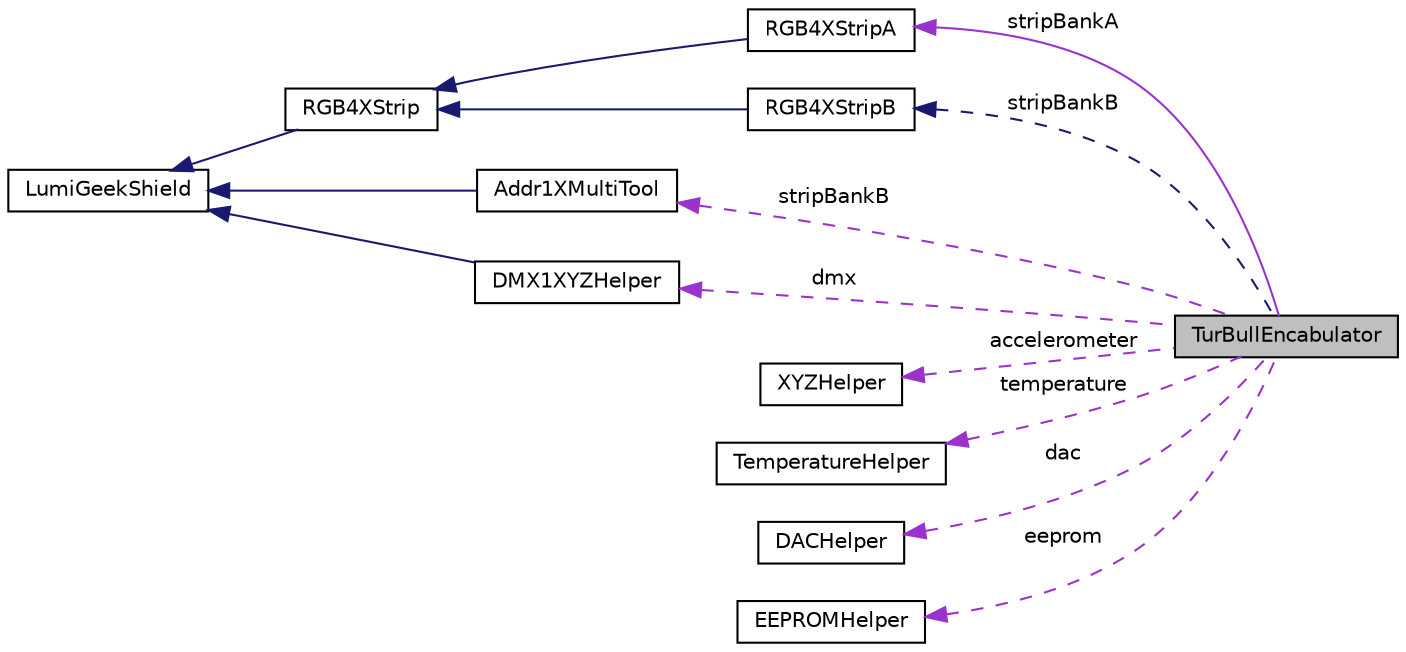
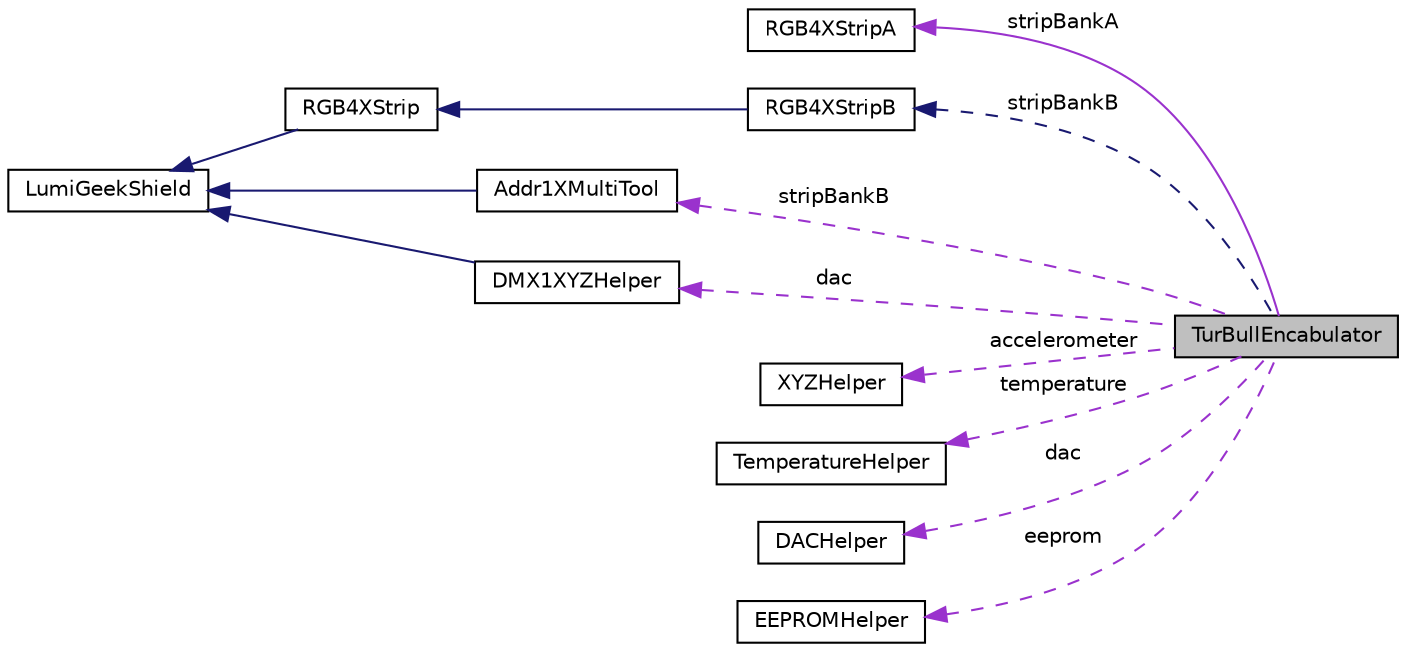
edge "RGB4XStripA" -> "RGB4XStrip": removed
edge "TurBullEncabulator" -> "DMX1XYZHelper": label " dmx" -> " dac"
